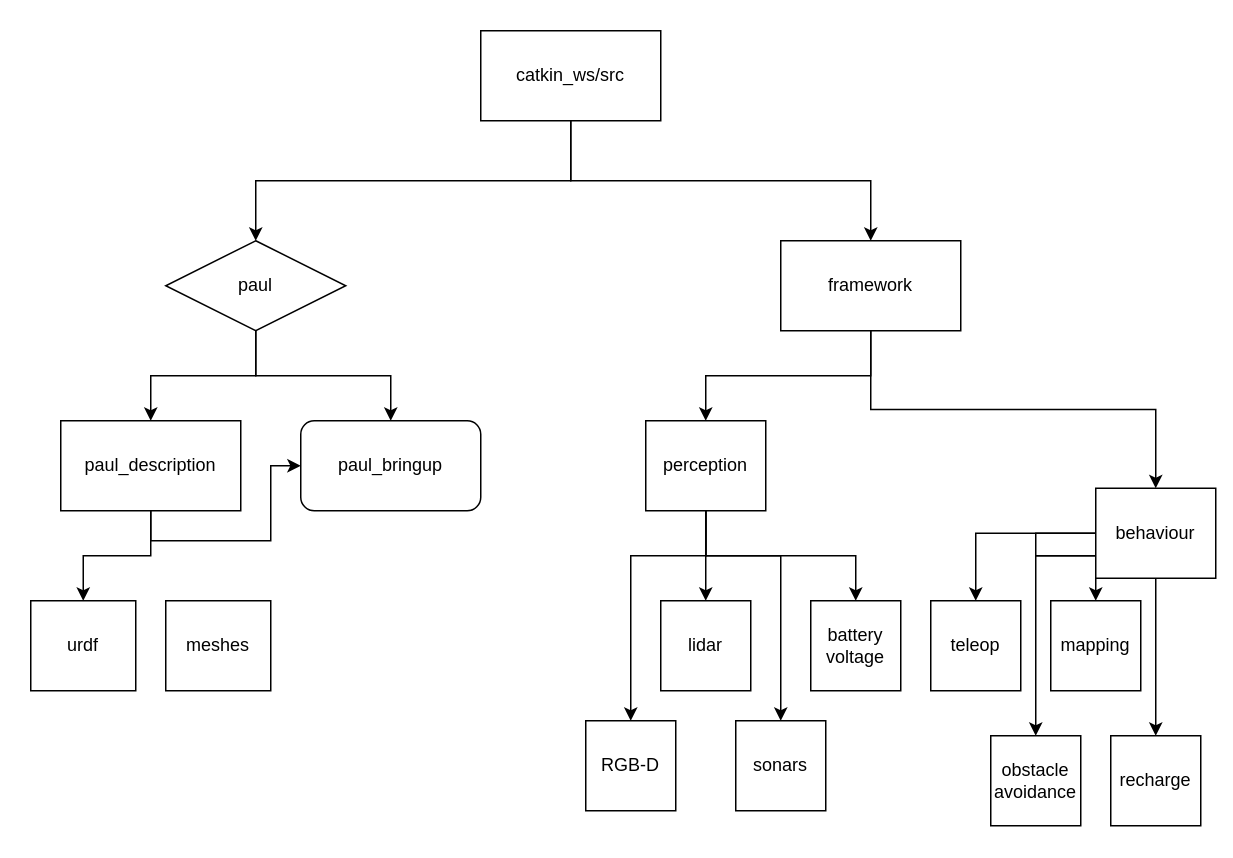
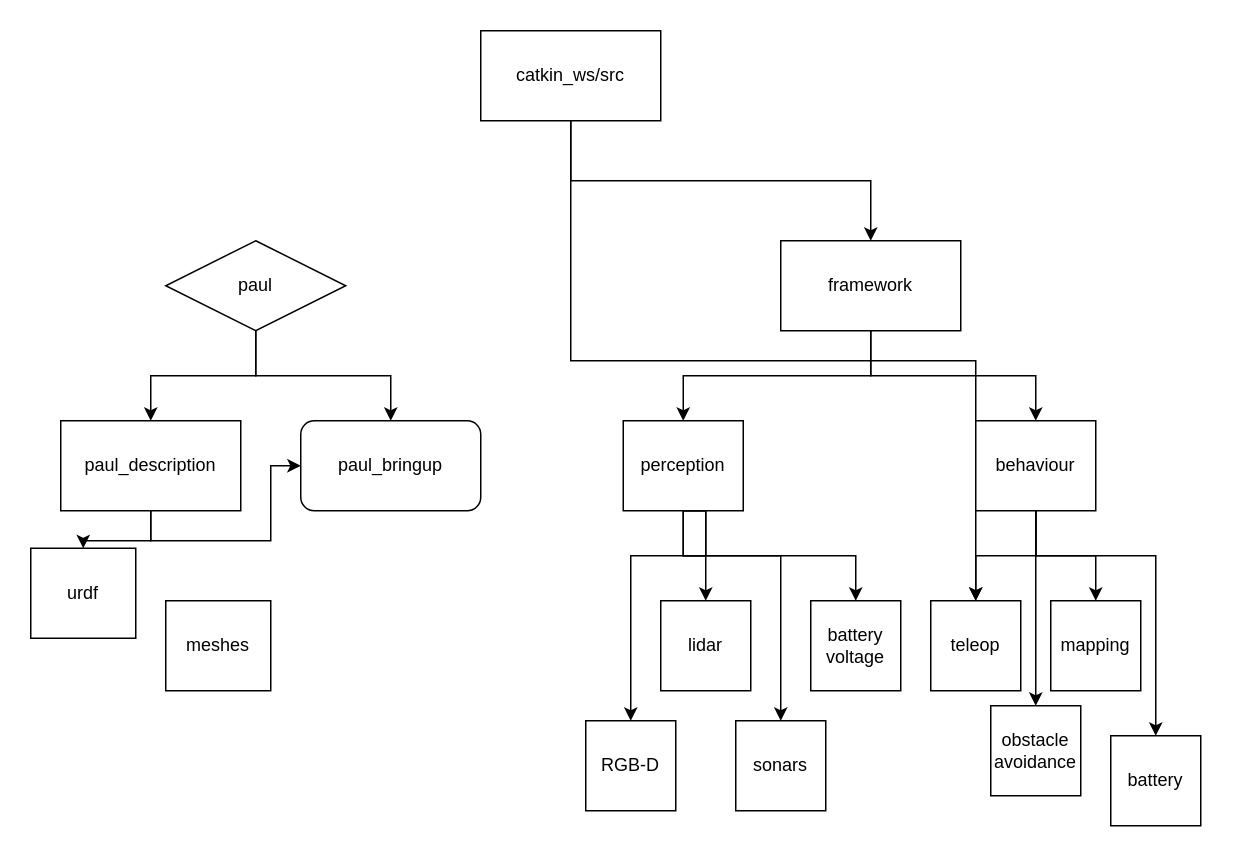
edge "catkin_ws/src" -> "paul": now "catkin_ws/src" -> "teleop"
node "perception": moved (706, 466) -> (683, 466)
node "behaviour": moved (1156, 533) -> (1036, 466)
node "urdf": moved (83, 646) -> (83, 593)
node "obstacle avoidance": moved (1036, 781) -> (1036, 751)
node "recharge": label "recharge" -> "battery"
